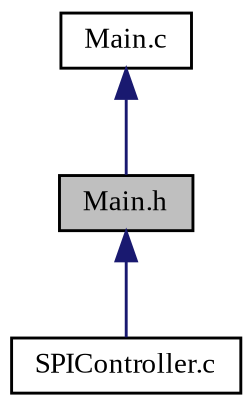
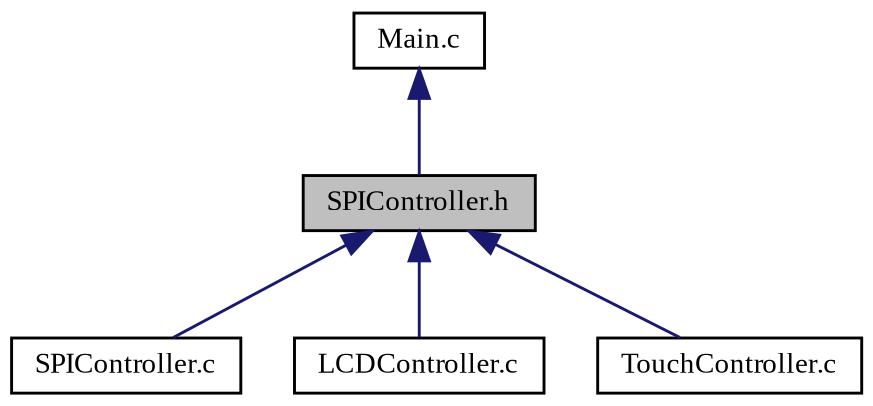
node "Main.h": label "Main.h" -> "SPIController.h"
node "LCDController.c": added
node "TouchController.c": added
